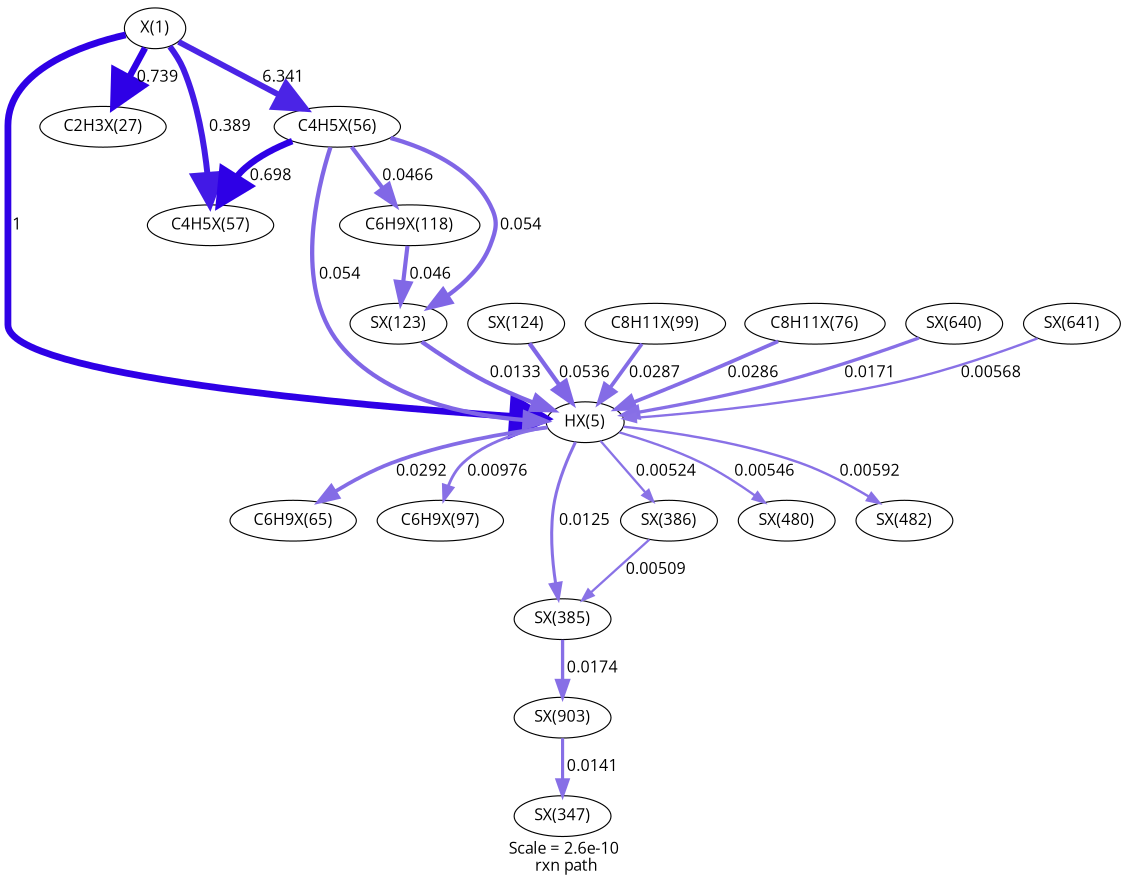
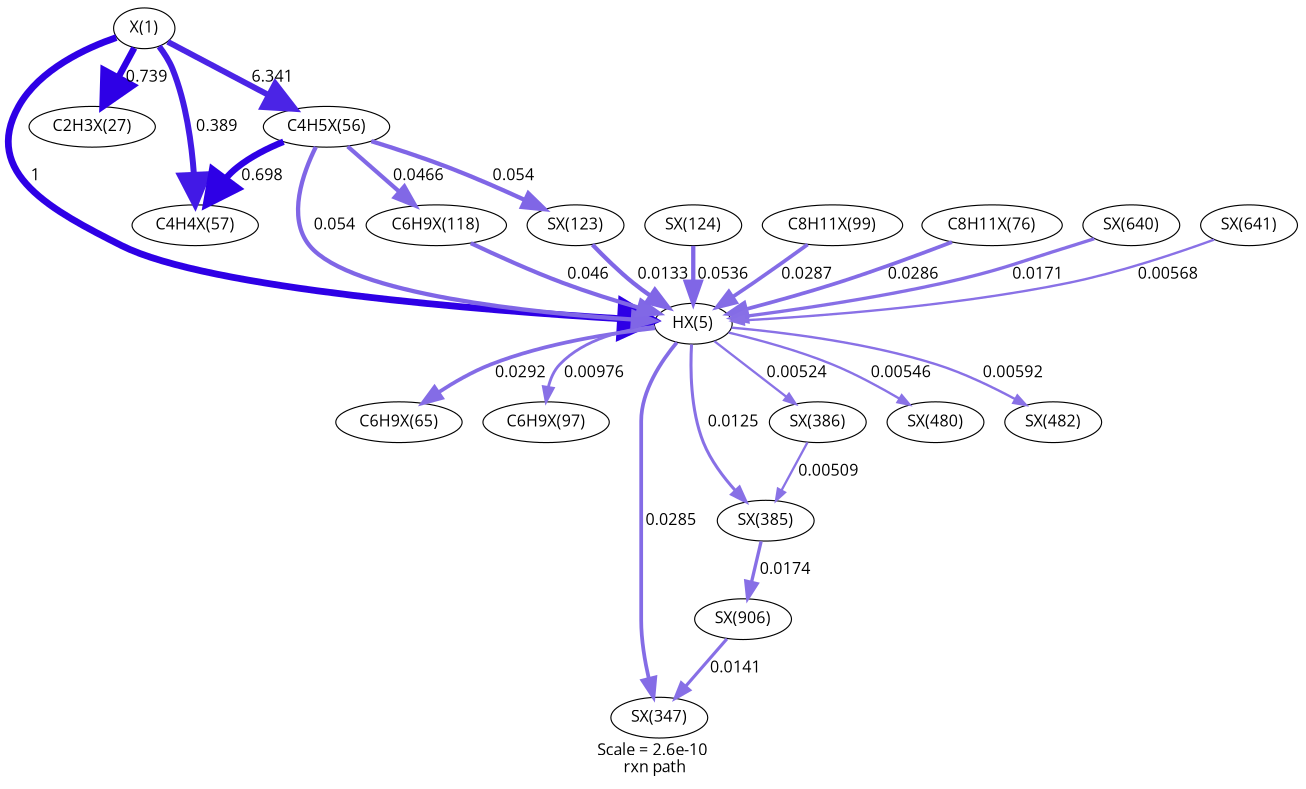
node "C4H5X(57)": label "C4H5X(57)" -> "C4H4X(57)"
edge "C6H9X(118)" -> "SX(123)": now "C6H9X(118)" -> "HX(5)"
edge "HX(5)" -> "SX(347)": added, label "0.0285"
node "SX(903)": label "SX(903)" -> "SX(906)"
